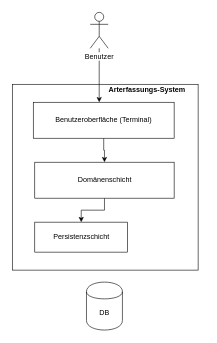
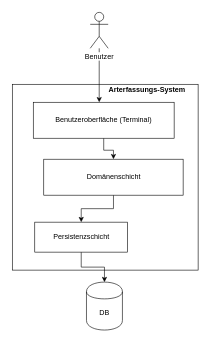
node "Domänenschicht": moved (105, 180) -> (114, 177)
edge "Persistenzschicht" -> "DB": added
